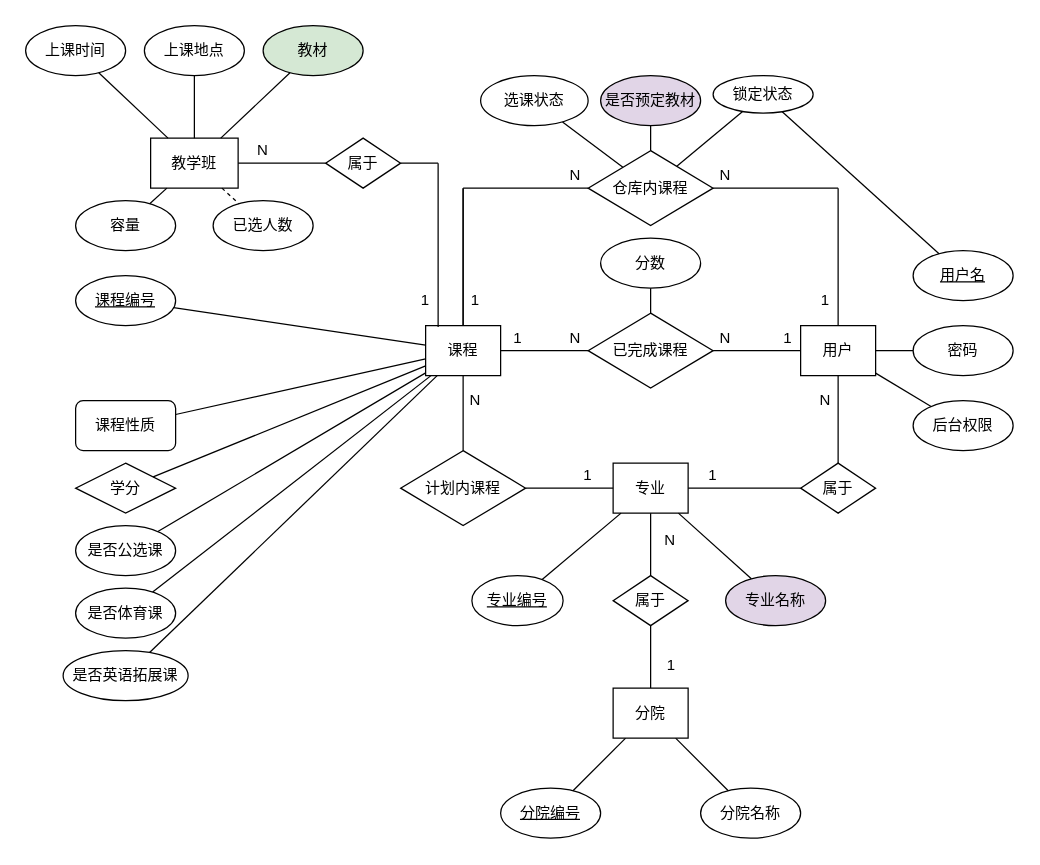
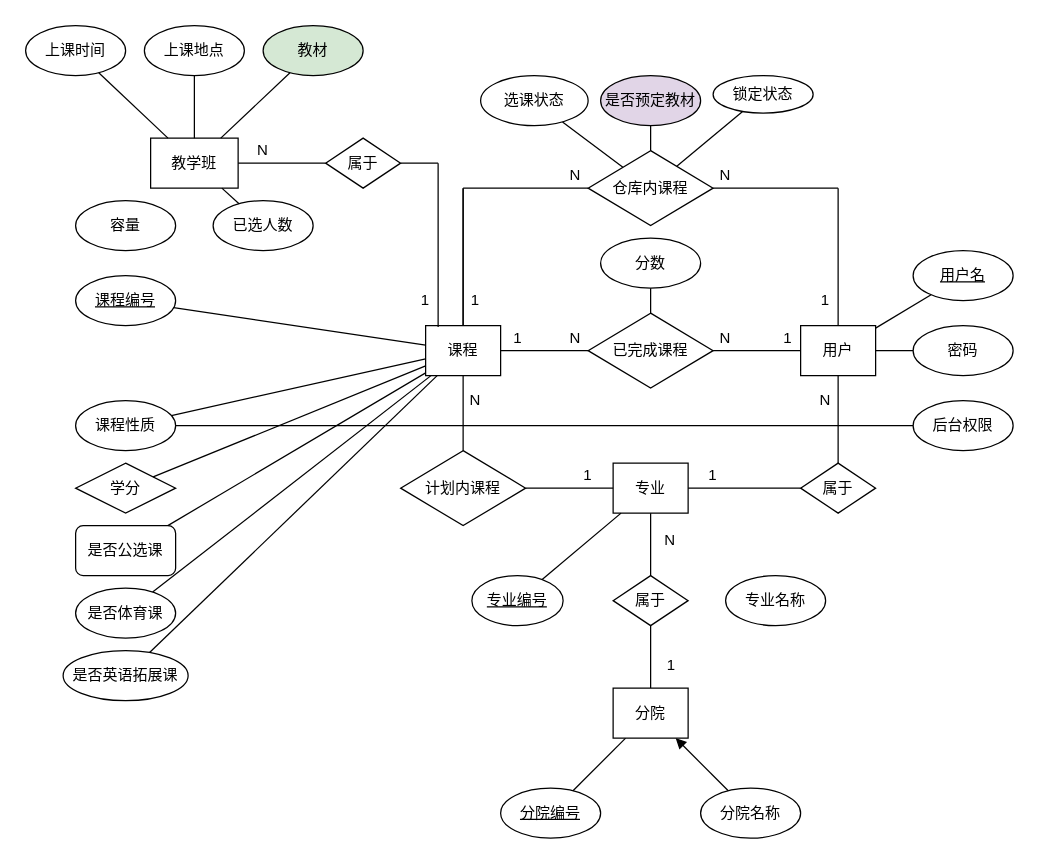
edge "锁定状态" -- "用户名": now "用户" -- "用户名"
edge "教学班" -- "容量": removed
edge "教学班" -- "已选人数": style dashed -> solid
edge "用户" -- "后台权限": now "课程性质" -- "后台权限"
node "课程性质": shape rounded rectangle -> ellipse
edge "专业" -- "专业名称": removed
node "是否公选课": shape ellipse -> rounded rectangle
node "专业名称": fillcolor #e1d5e7 -> #ffffff
edge "分院" -- "分院名称": arrowhead none -> block
